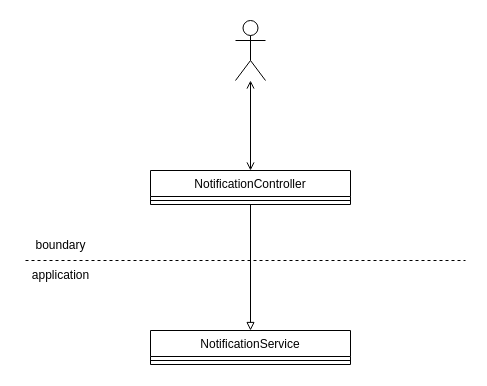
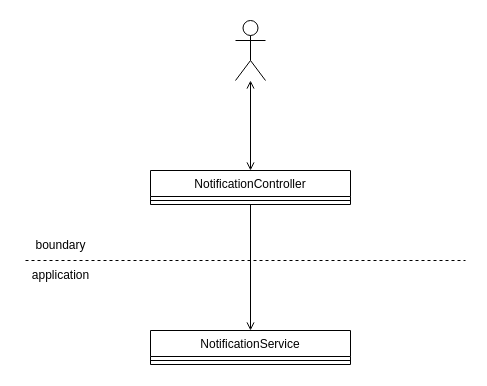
edge "NotificationController" -> "NotificationService": arrowhead block -> open
